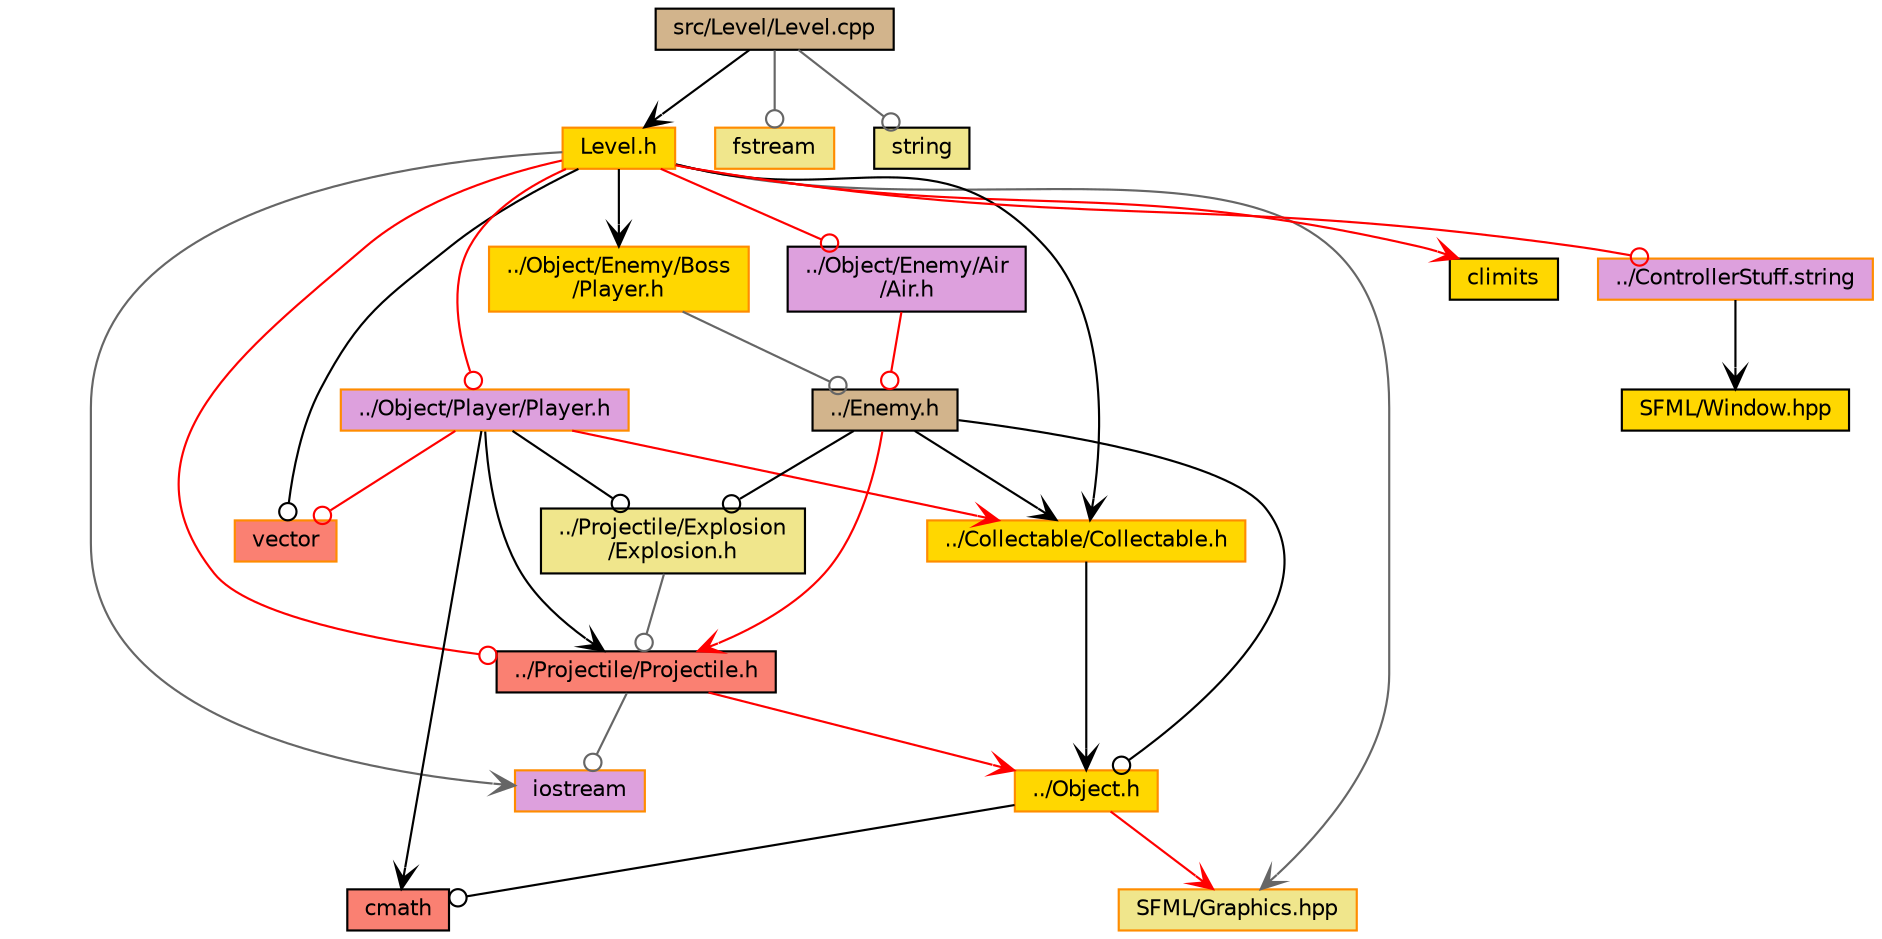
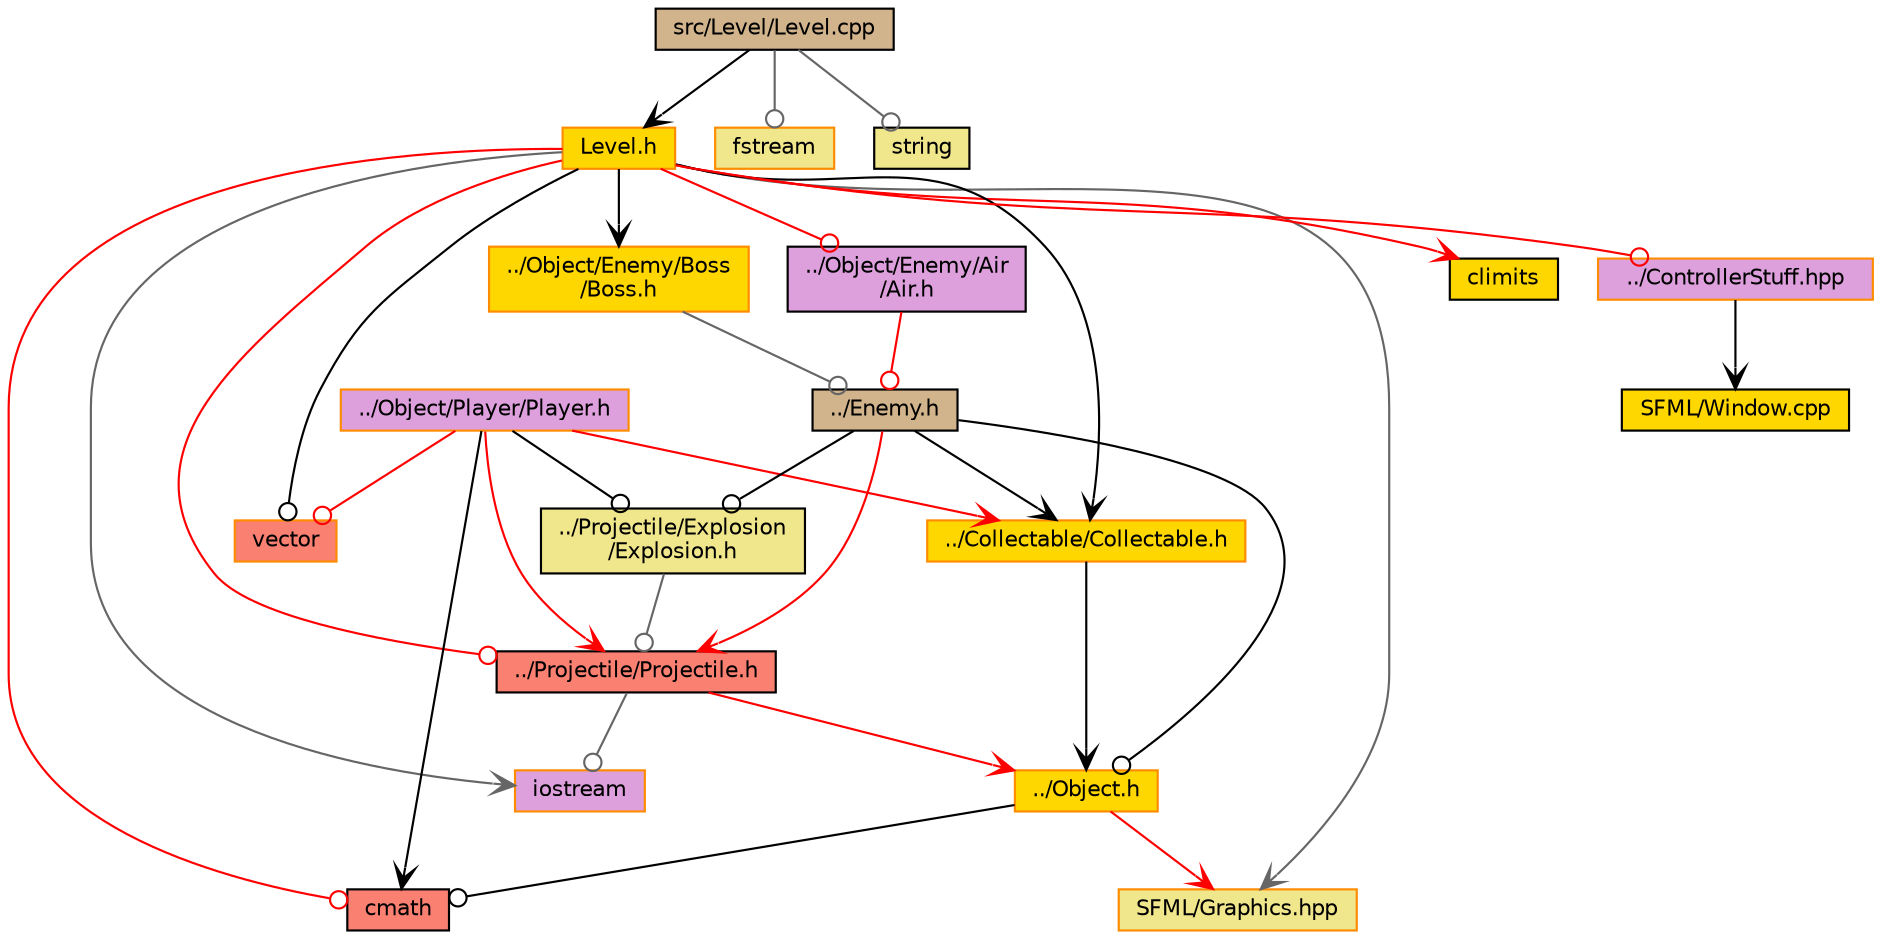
edge "Level.h" -> "../Object/Player/Player.h": now "Level.h" -> "cmath"
node "../Object/Enemy/Boss /Player.h": label "../Object/Enemy/Boss /Player.h" -> "../Object/Enemy/Boss /Boss.h"
node "../ControllerStuff.string": label "../ControllerStuff.string" -> "../ControllerStuff.hpp"
node "SFML/Window.hpp": label "SFML/Window.hpp" -> "SFML/Window.cpp"
edge "../Object/Player/Player.h" -> "../Projectile/Projectile.h": color black -> red
